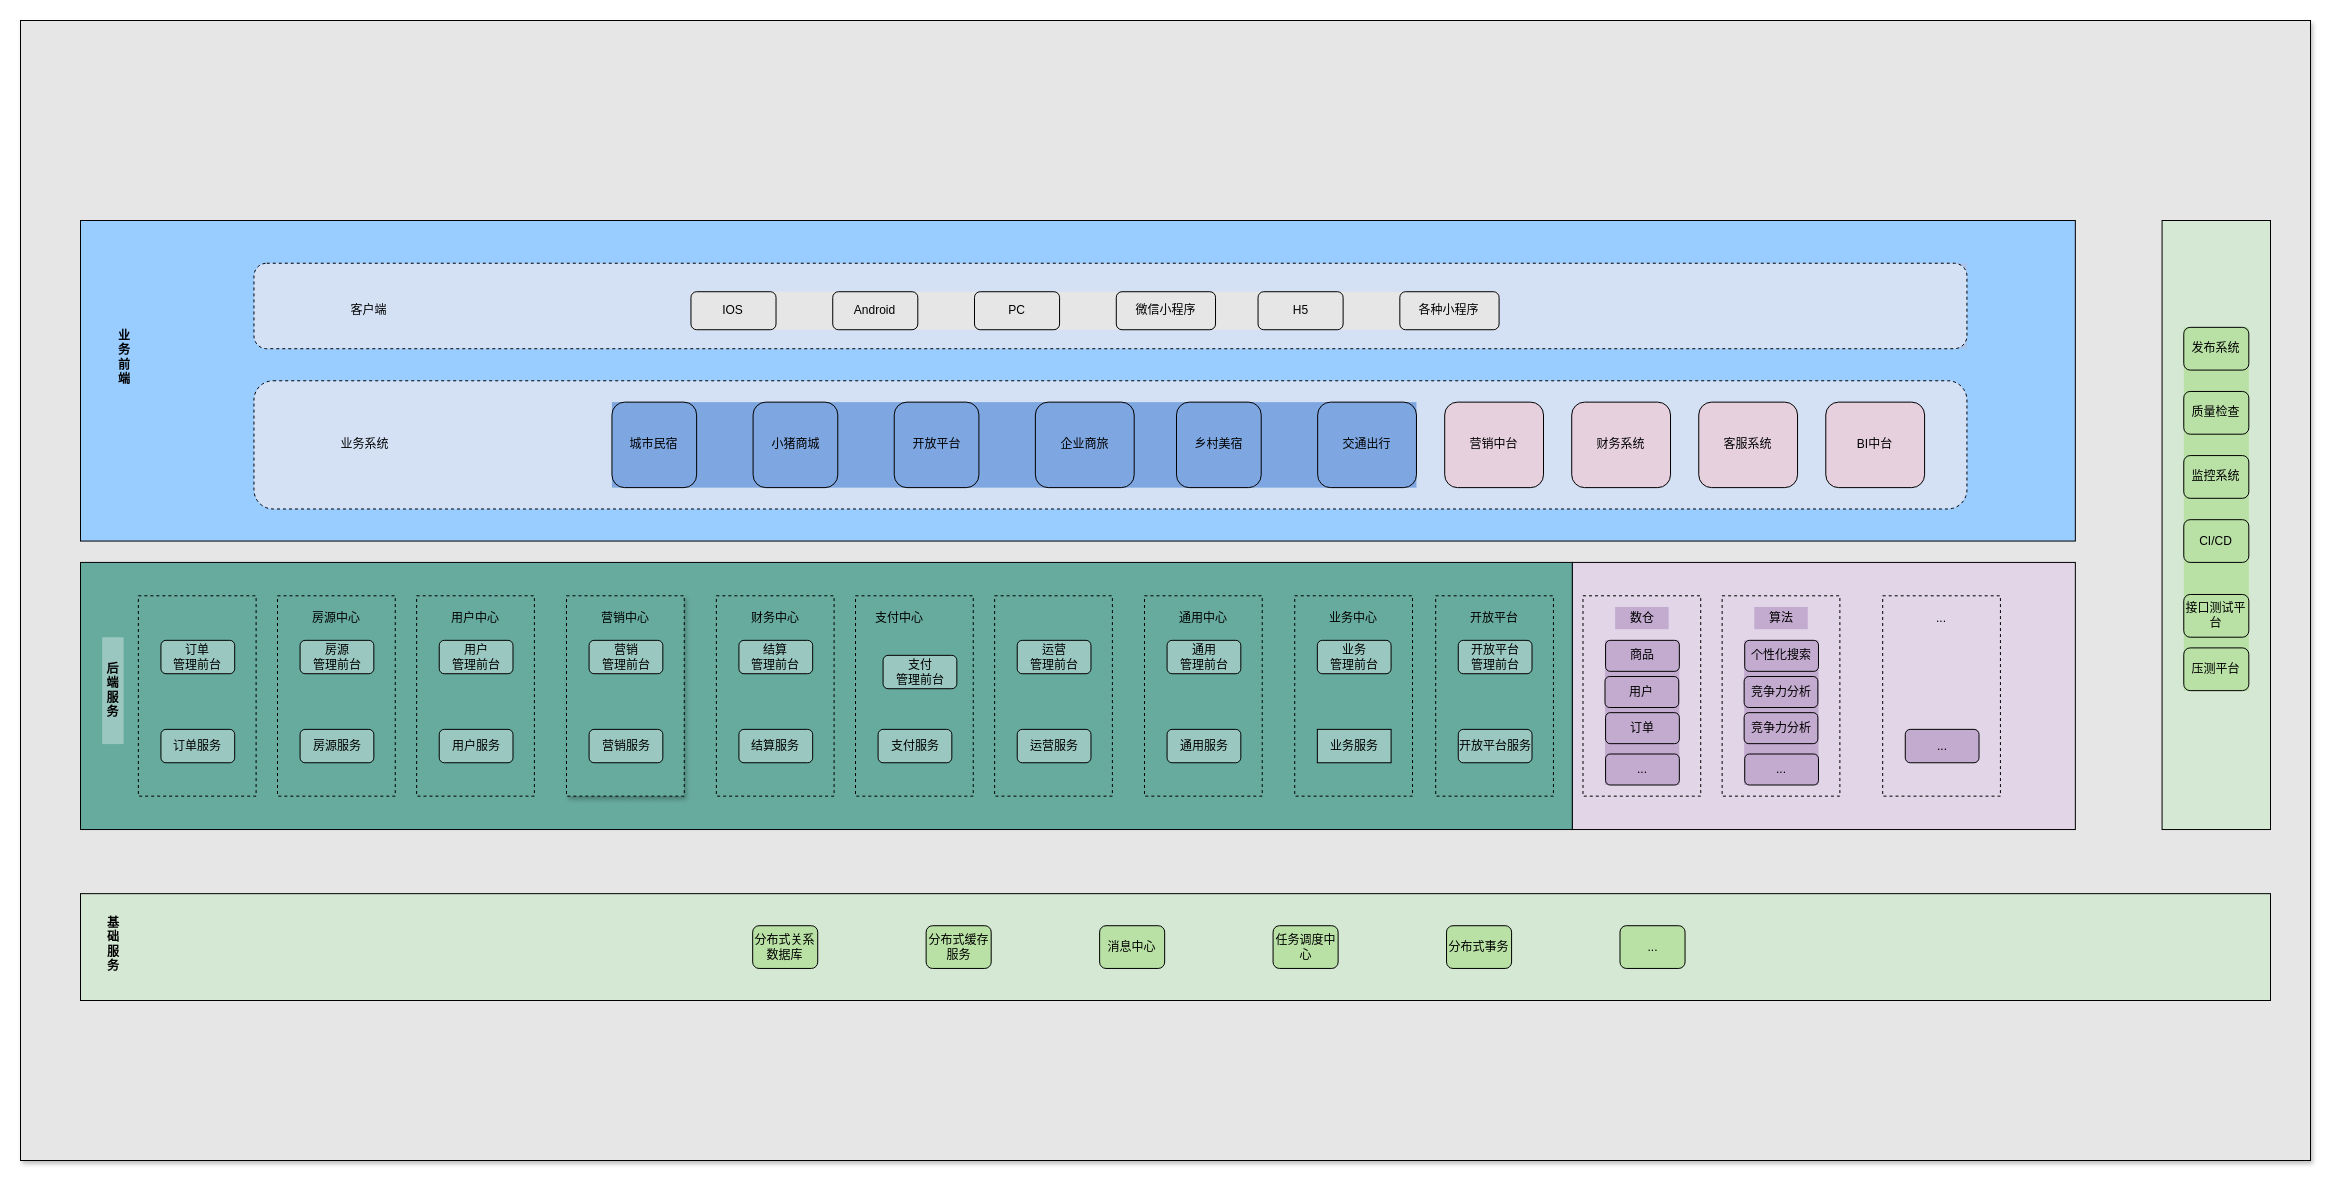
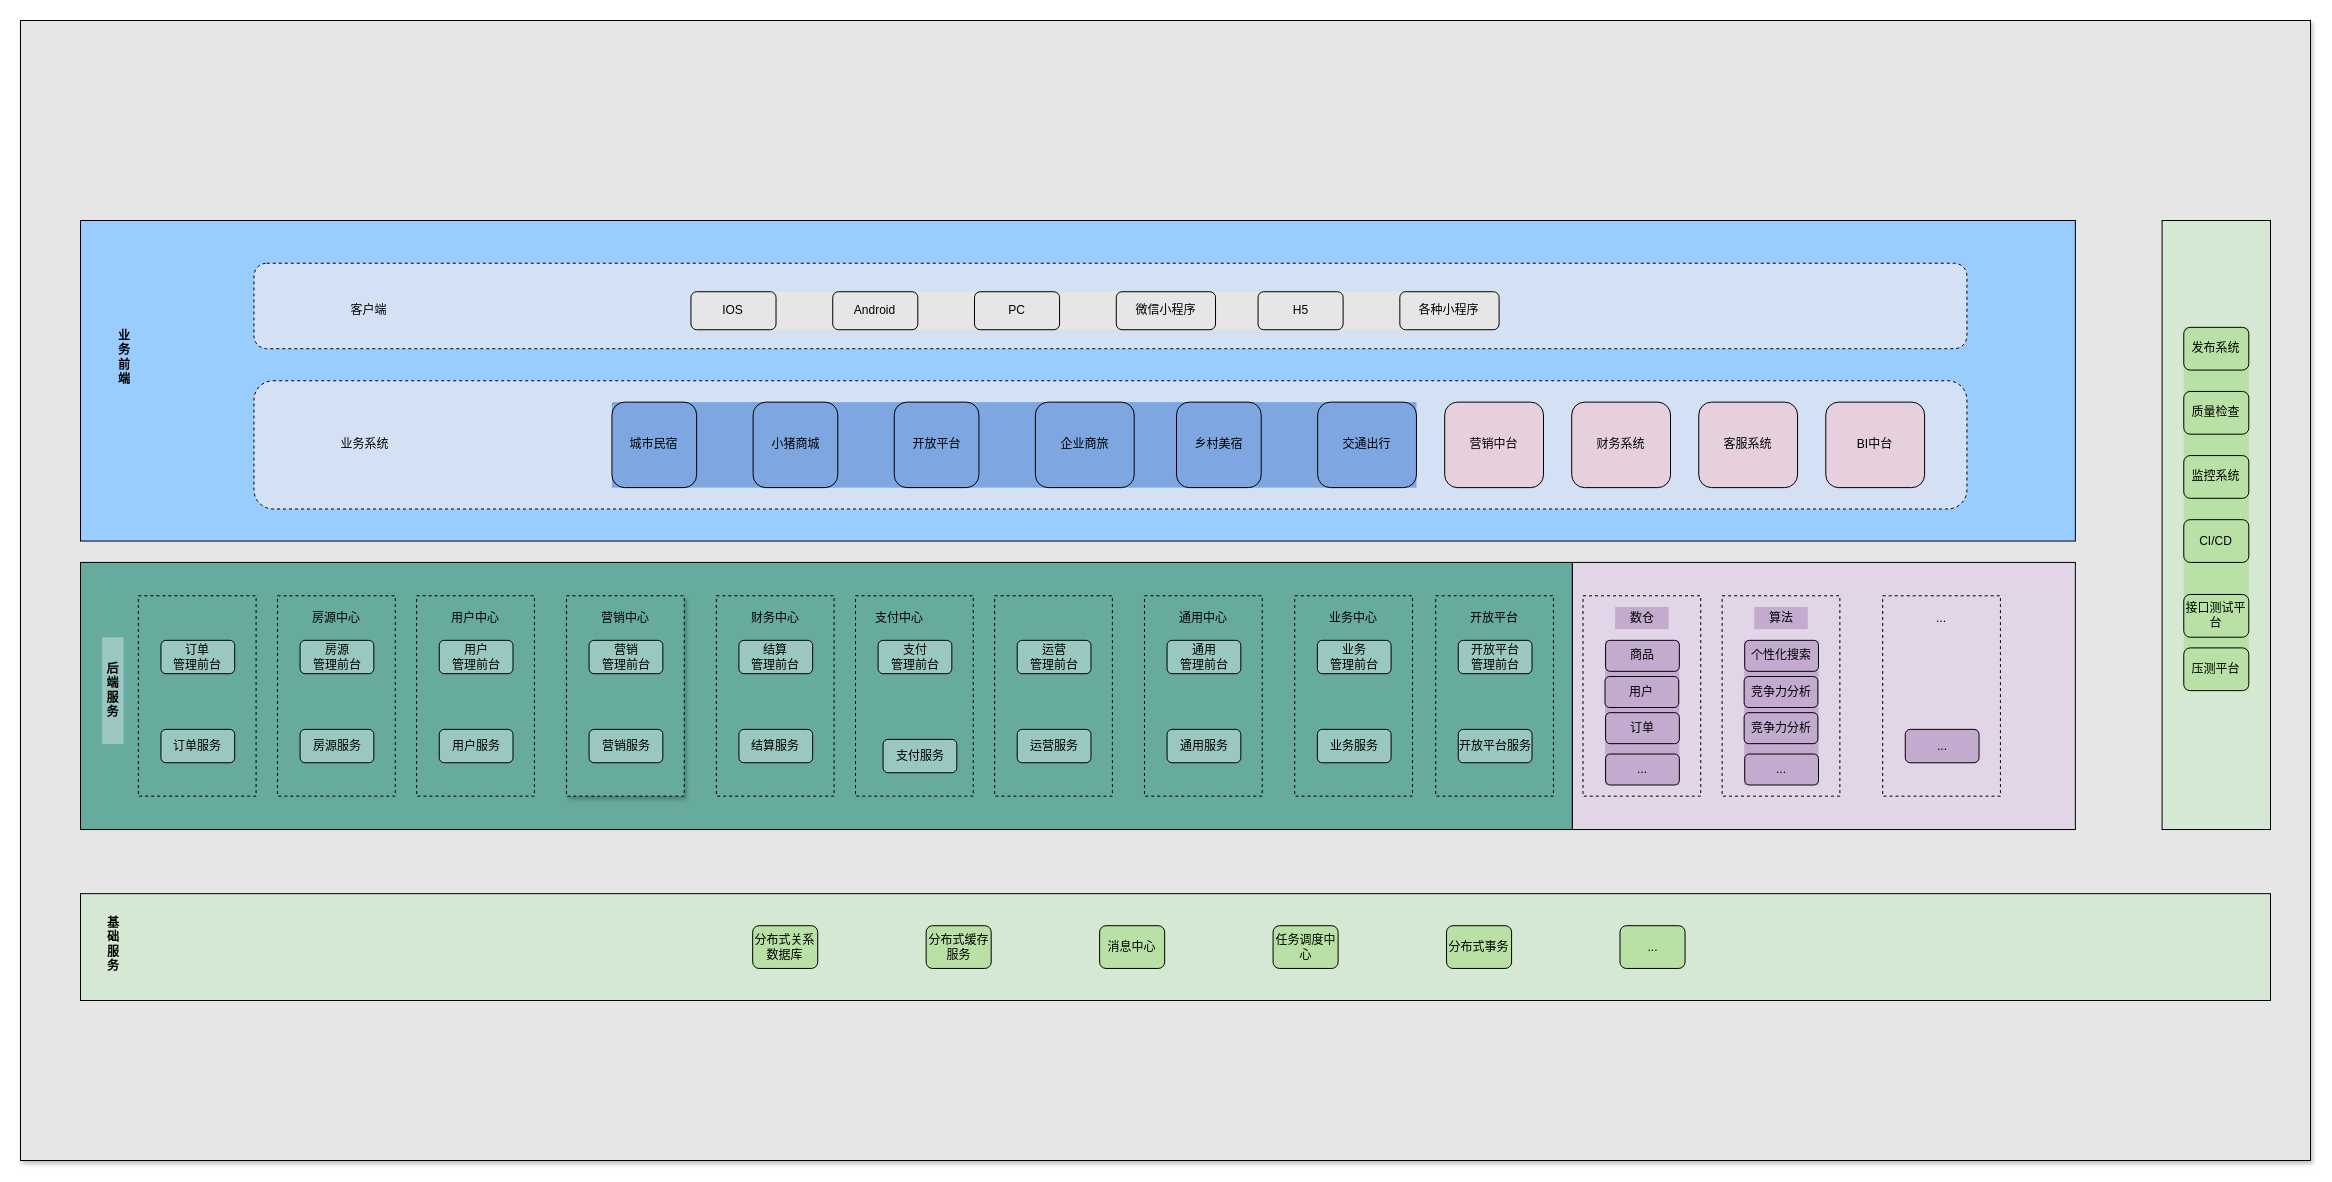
node "支付 管理前台": moved (920, 672) -> (915, 657)
node "支付服务": moved (915, 746) -> (920, 756)
node "业务服务": shape rectangle -> rounded rectangle
